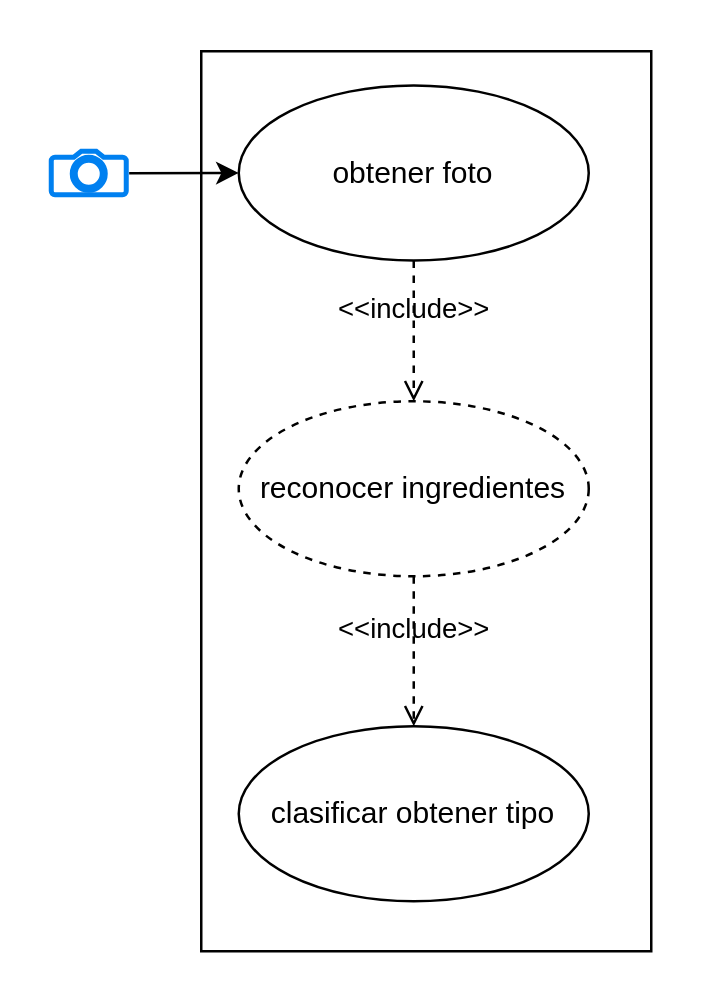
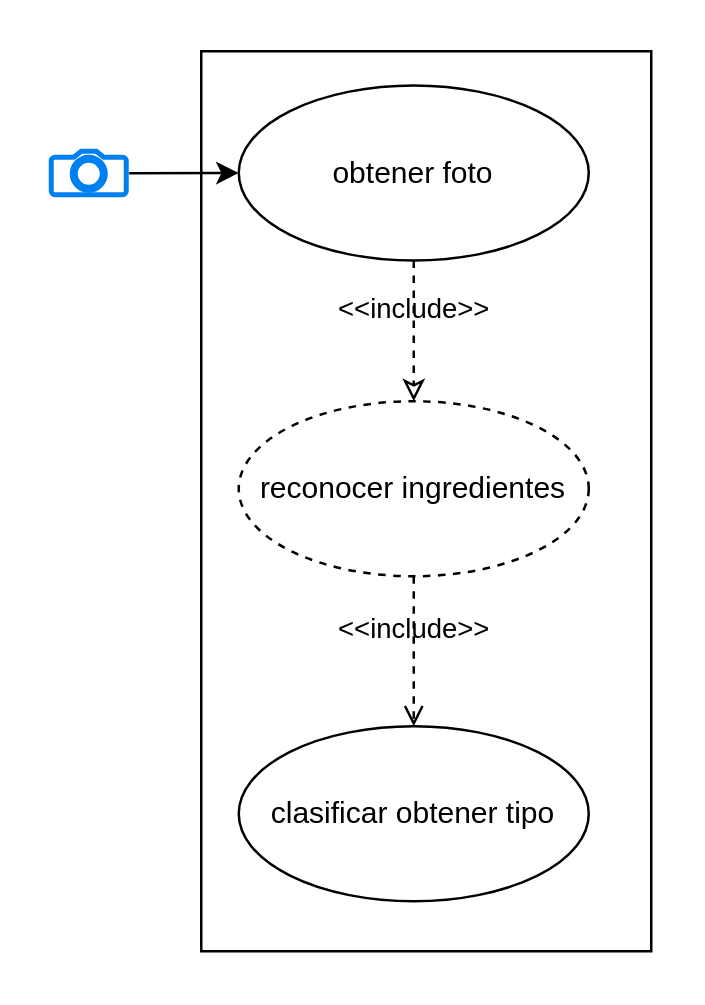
edge "obtener foto" -> "reconocer ingredientes": arrowhead open -> classic
